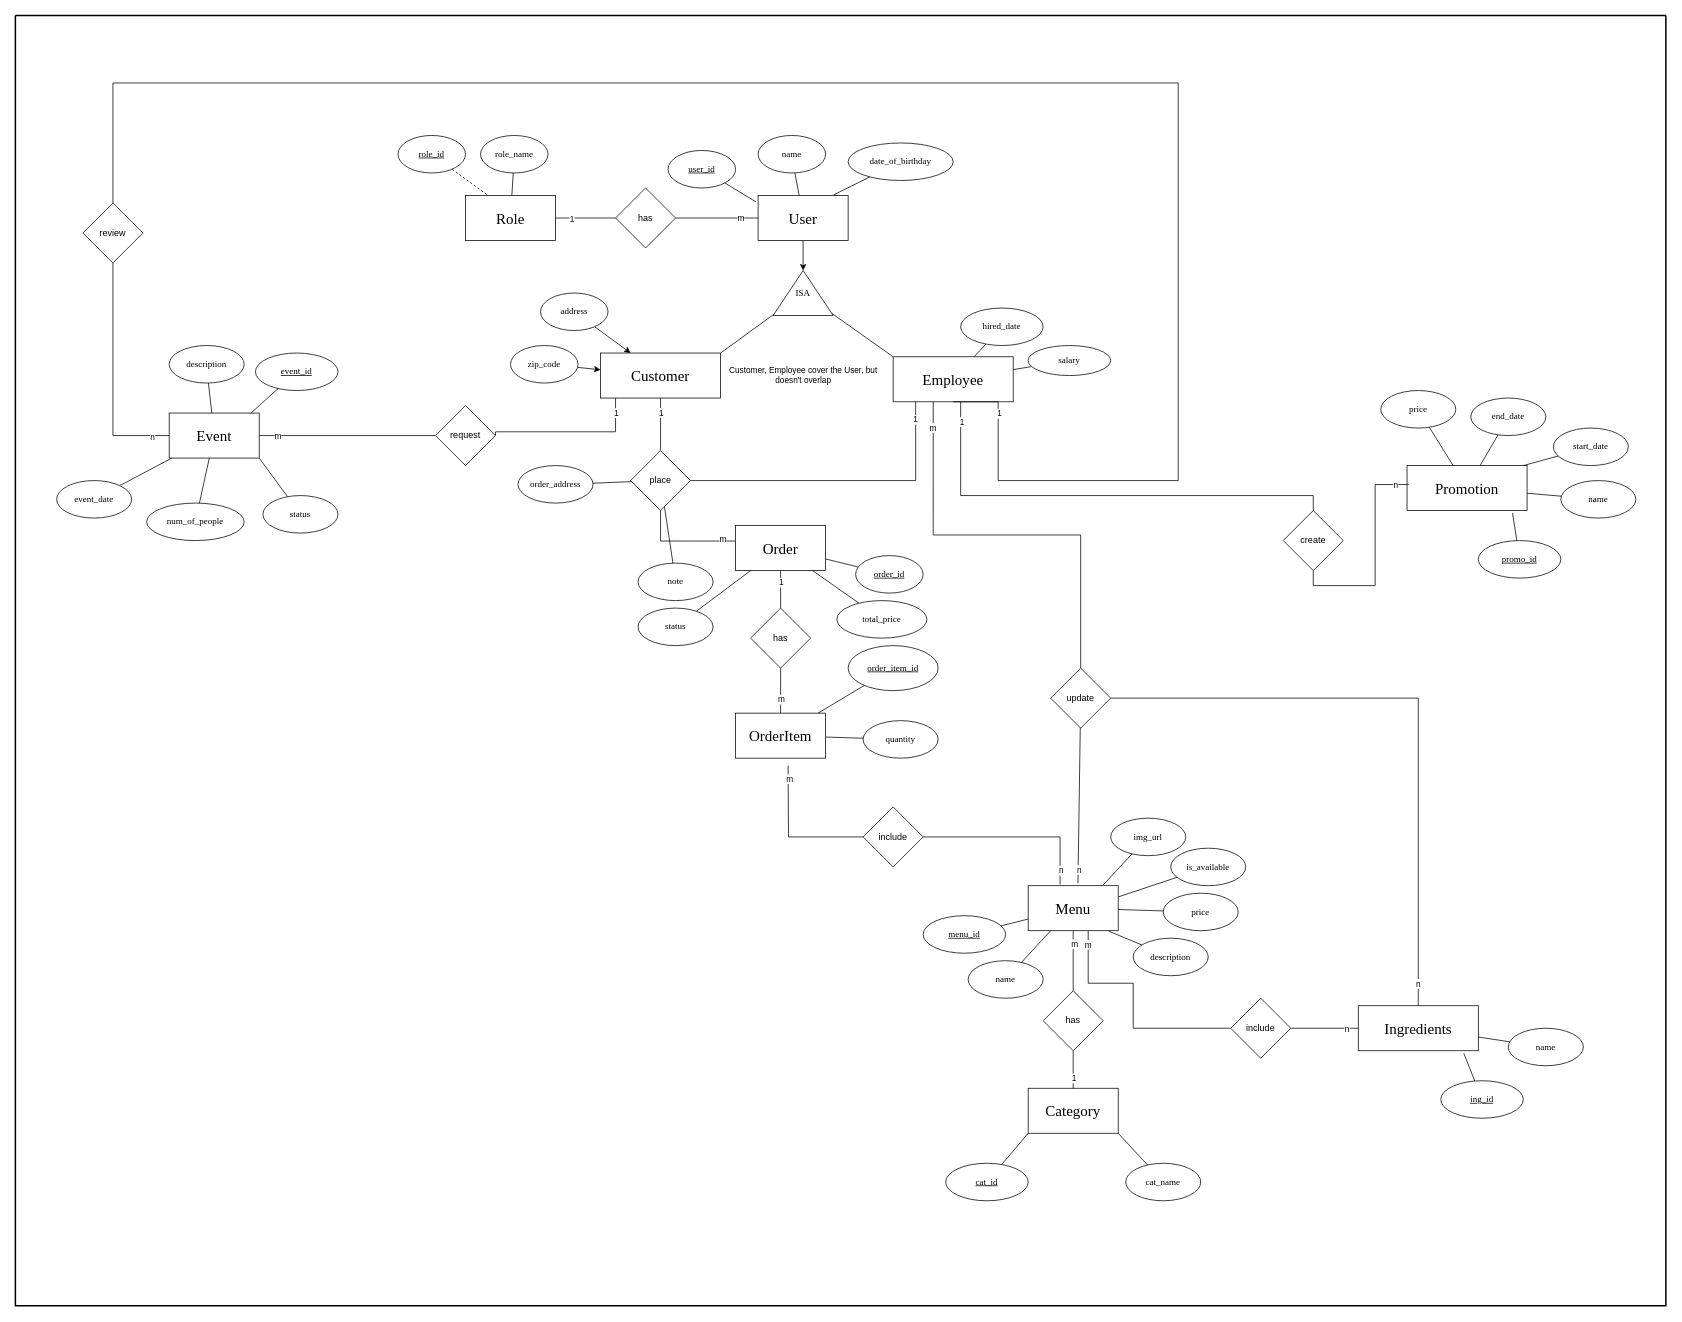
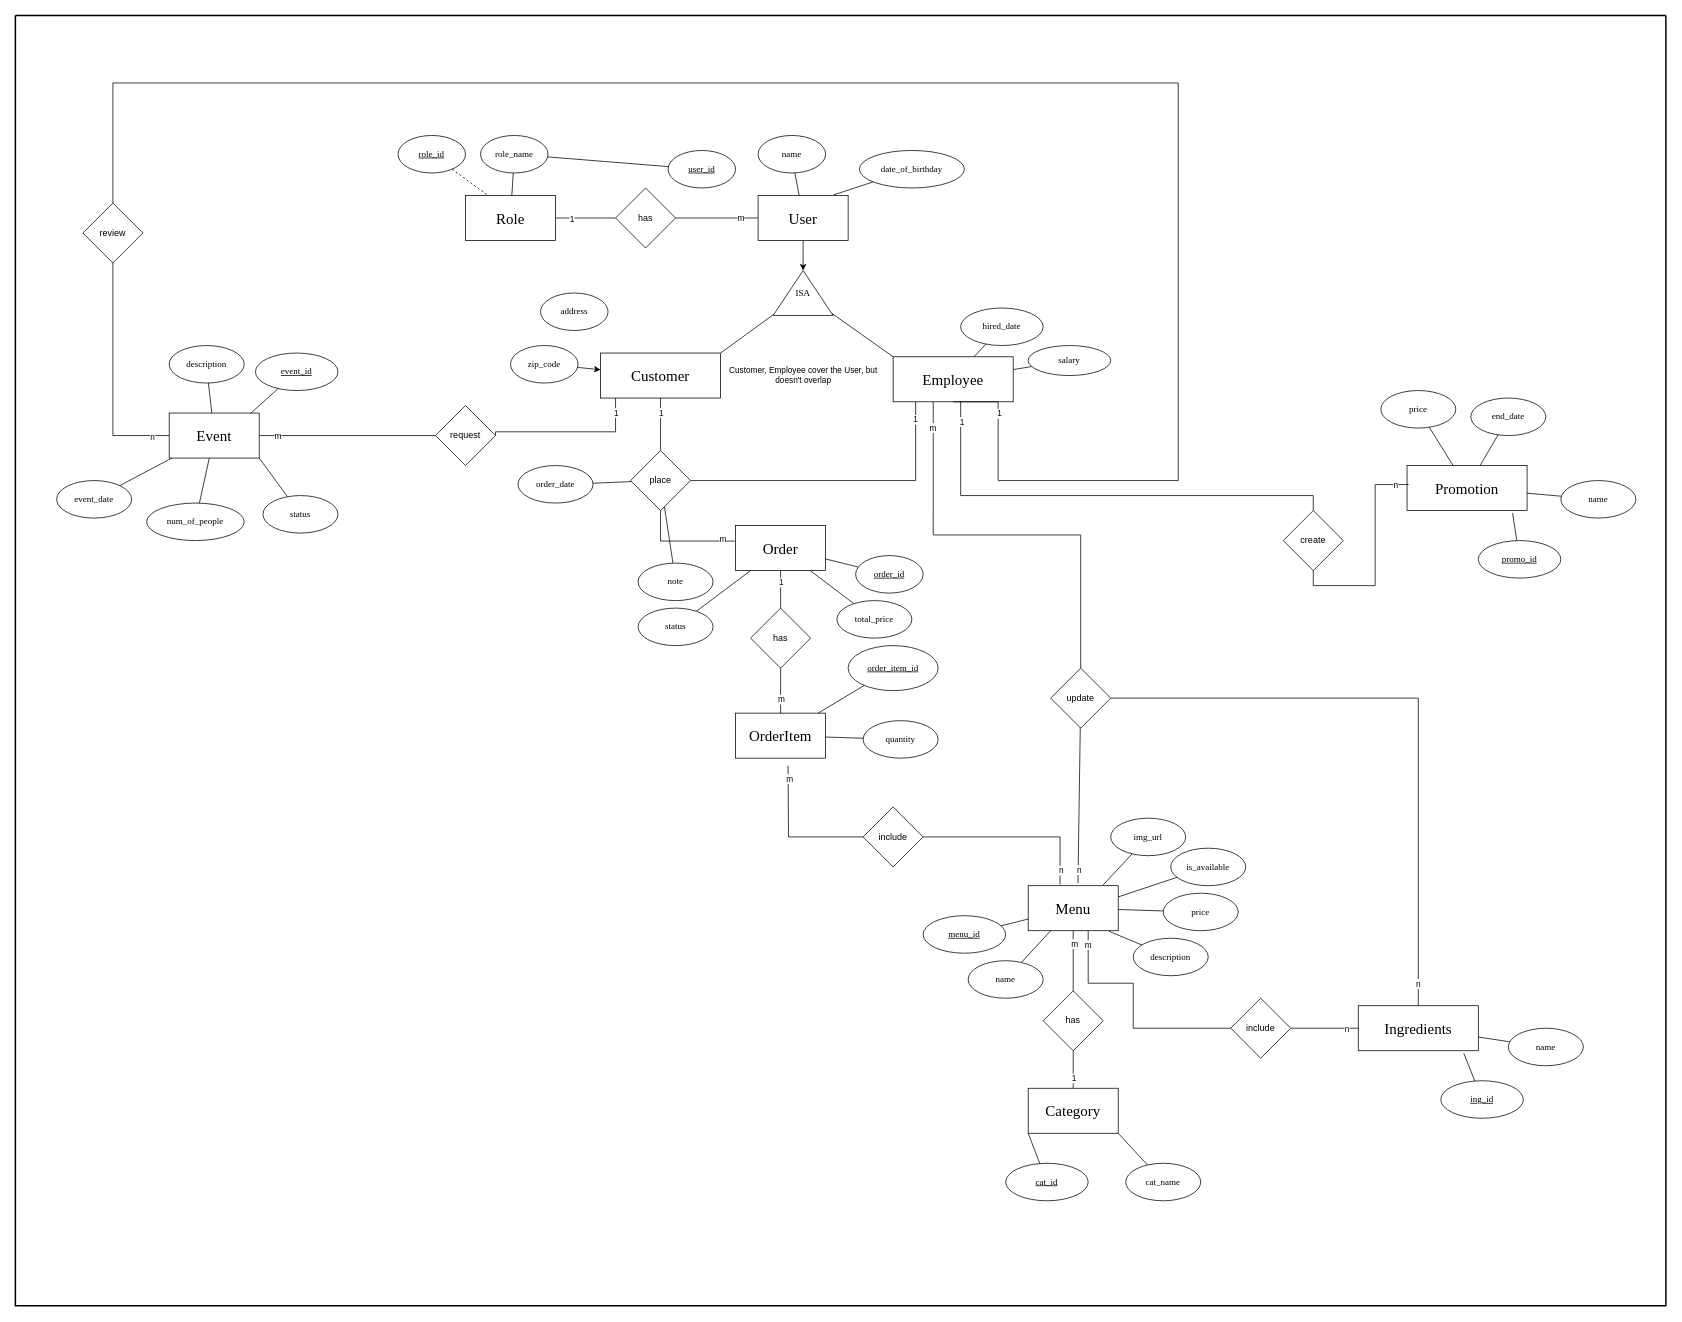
node "date_of_birthday": moved (900, 162) -> (912, 169)
edge "user_id" -- "User": now "user_id" -- "role_name"
edge "address" -> "Customer": removed
node "start_date": removed
edge "start_date" -- "Promotion": removed
node "order_address": label "order_address" -> "order_date"
node "total_price": size 90x38 -> 75x38
node "cat_id": moved (987, 1182) -> (1047, 1182)
